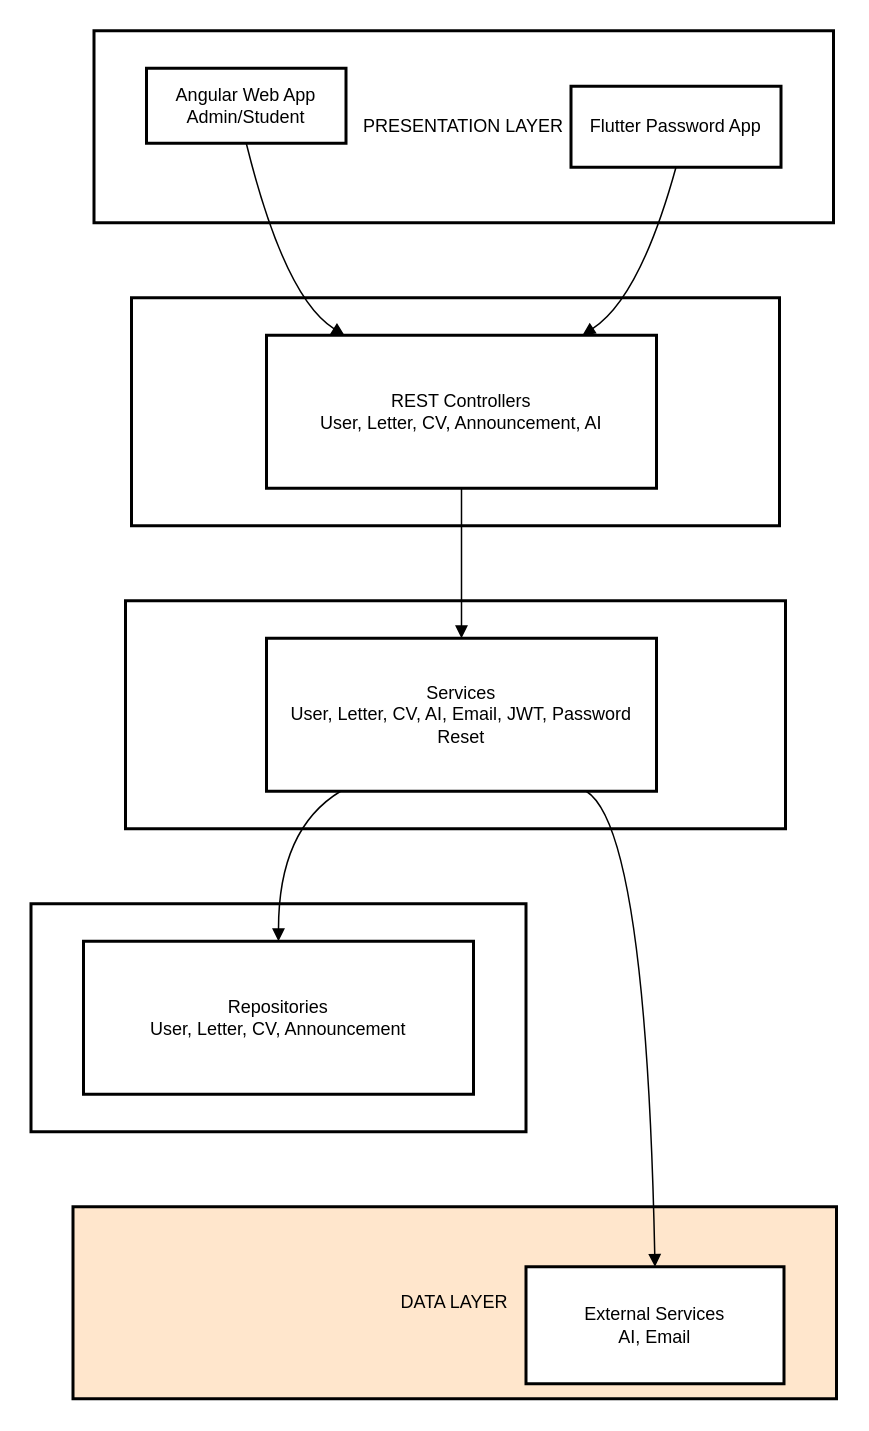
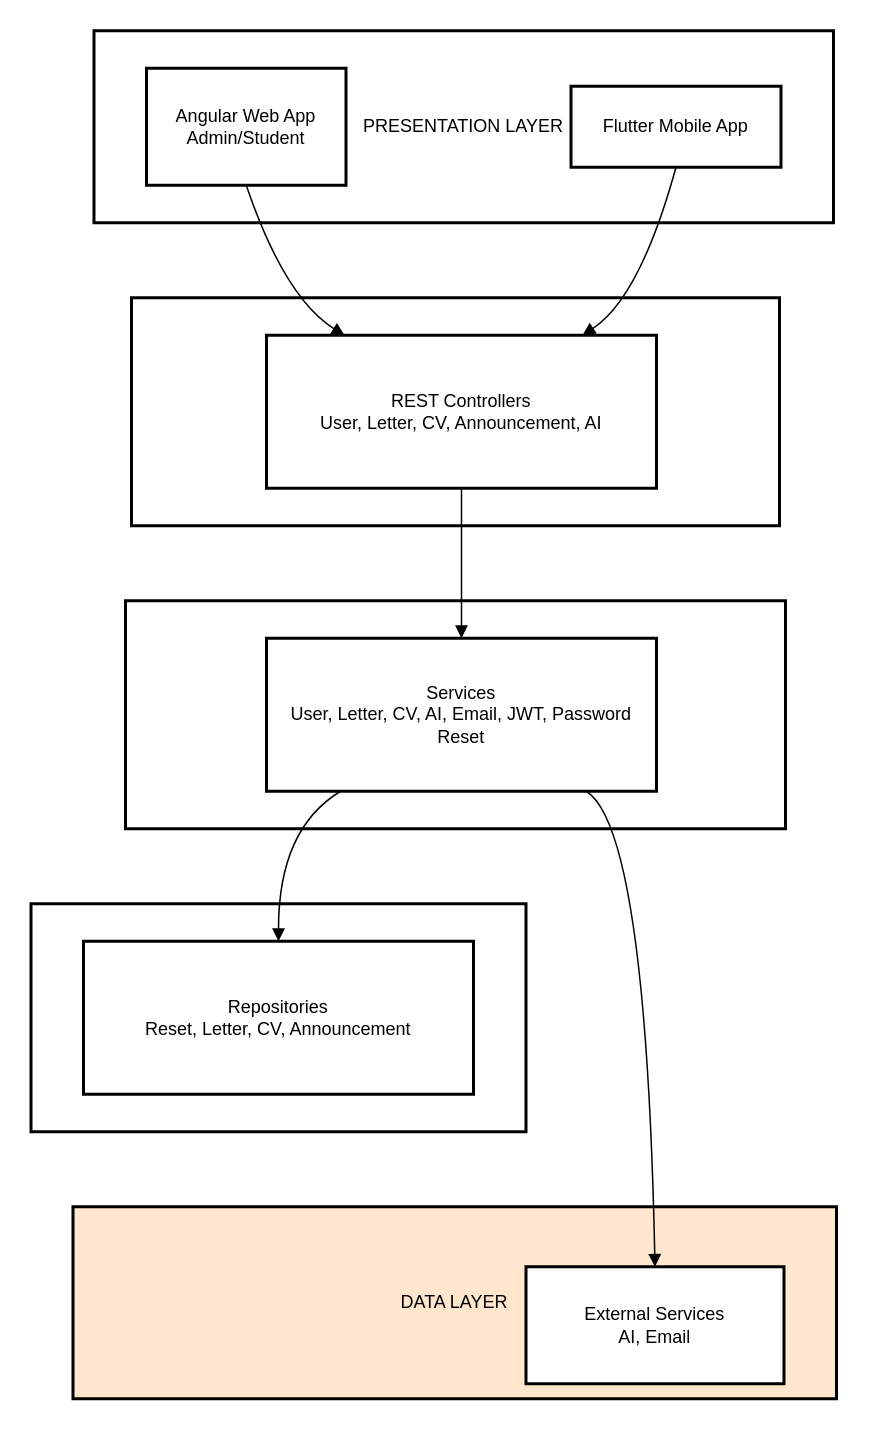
node "Angular Web App Admin/Student": size 200x75 -> 200x117
node "Flutter Password App": label "Flutter Password App" -> "Flutter Mobile App"
node "Repositories User, Letter, CV, Announcement": label "Repositories User, Letter, CV, Announcement" -> "Repositories Reset, Letter, CV, Announcement"
